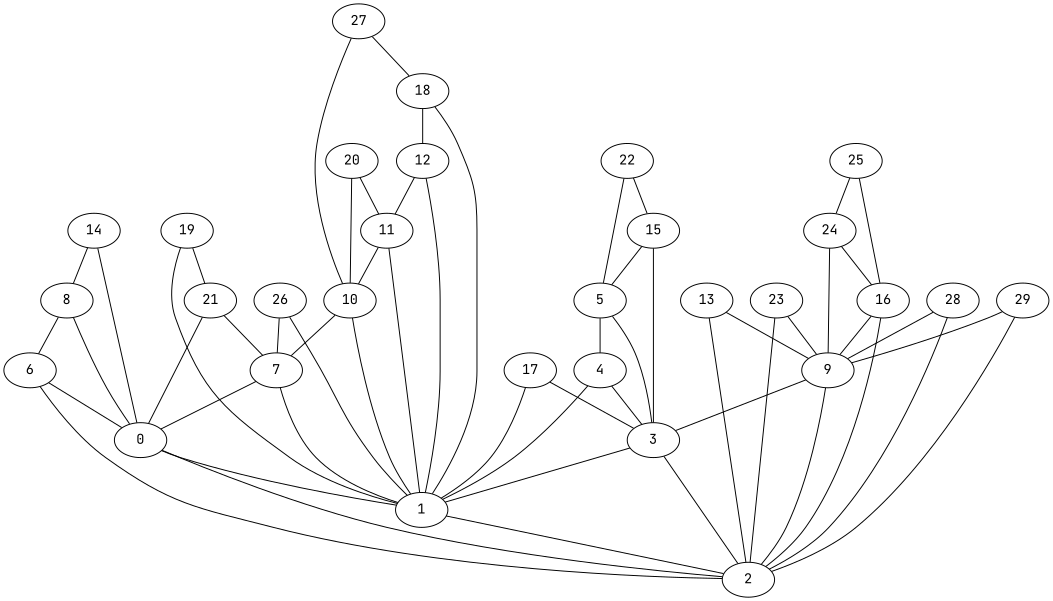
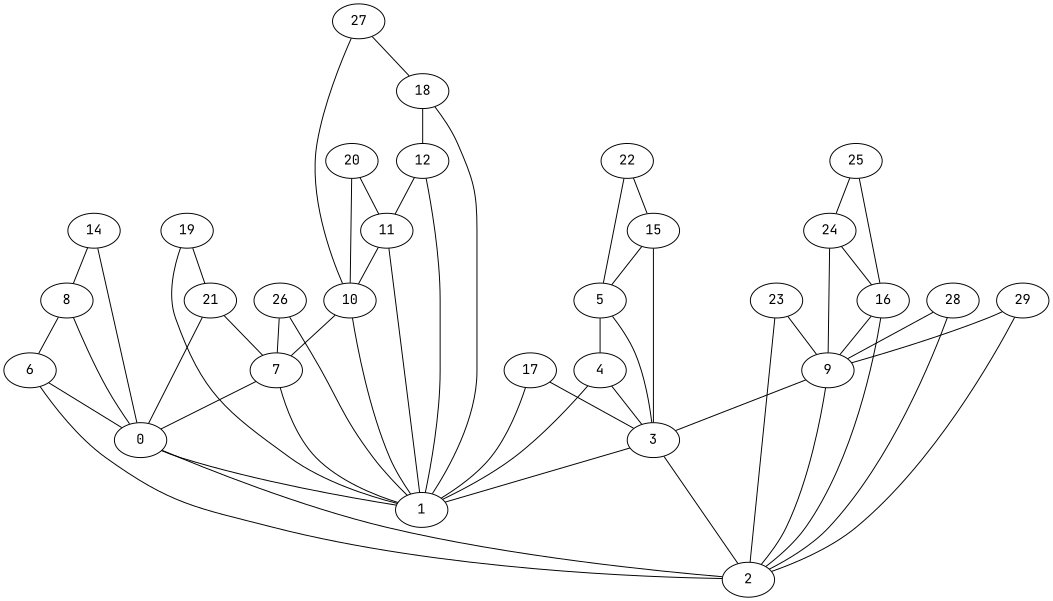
node "13": removed
edge "1" -- "2": removed
